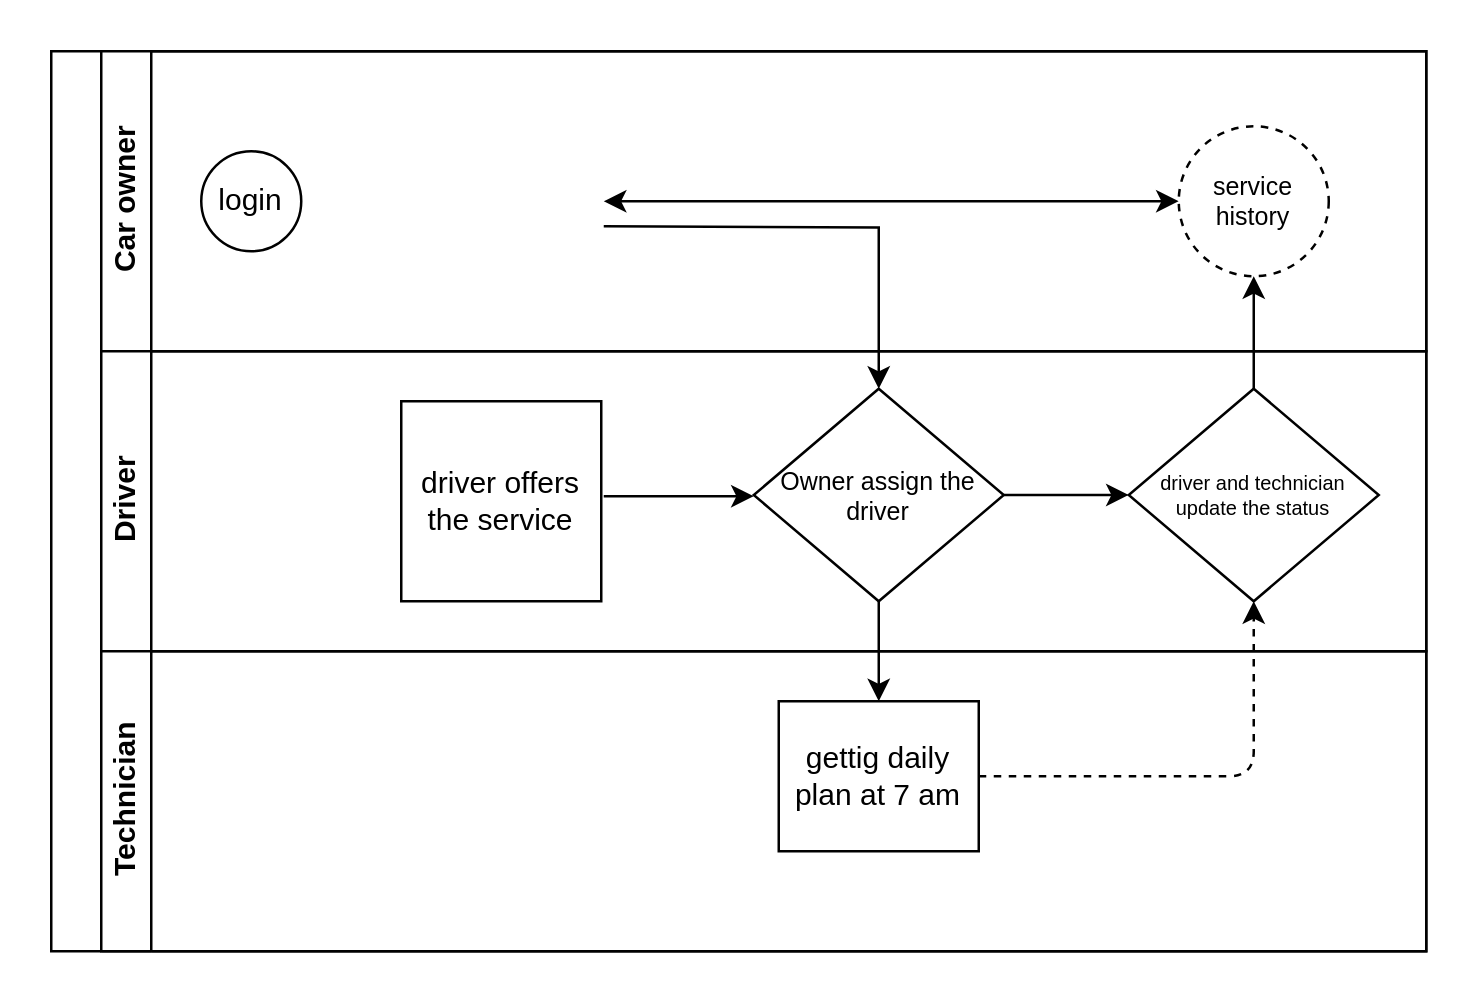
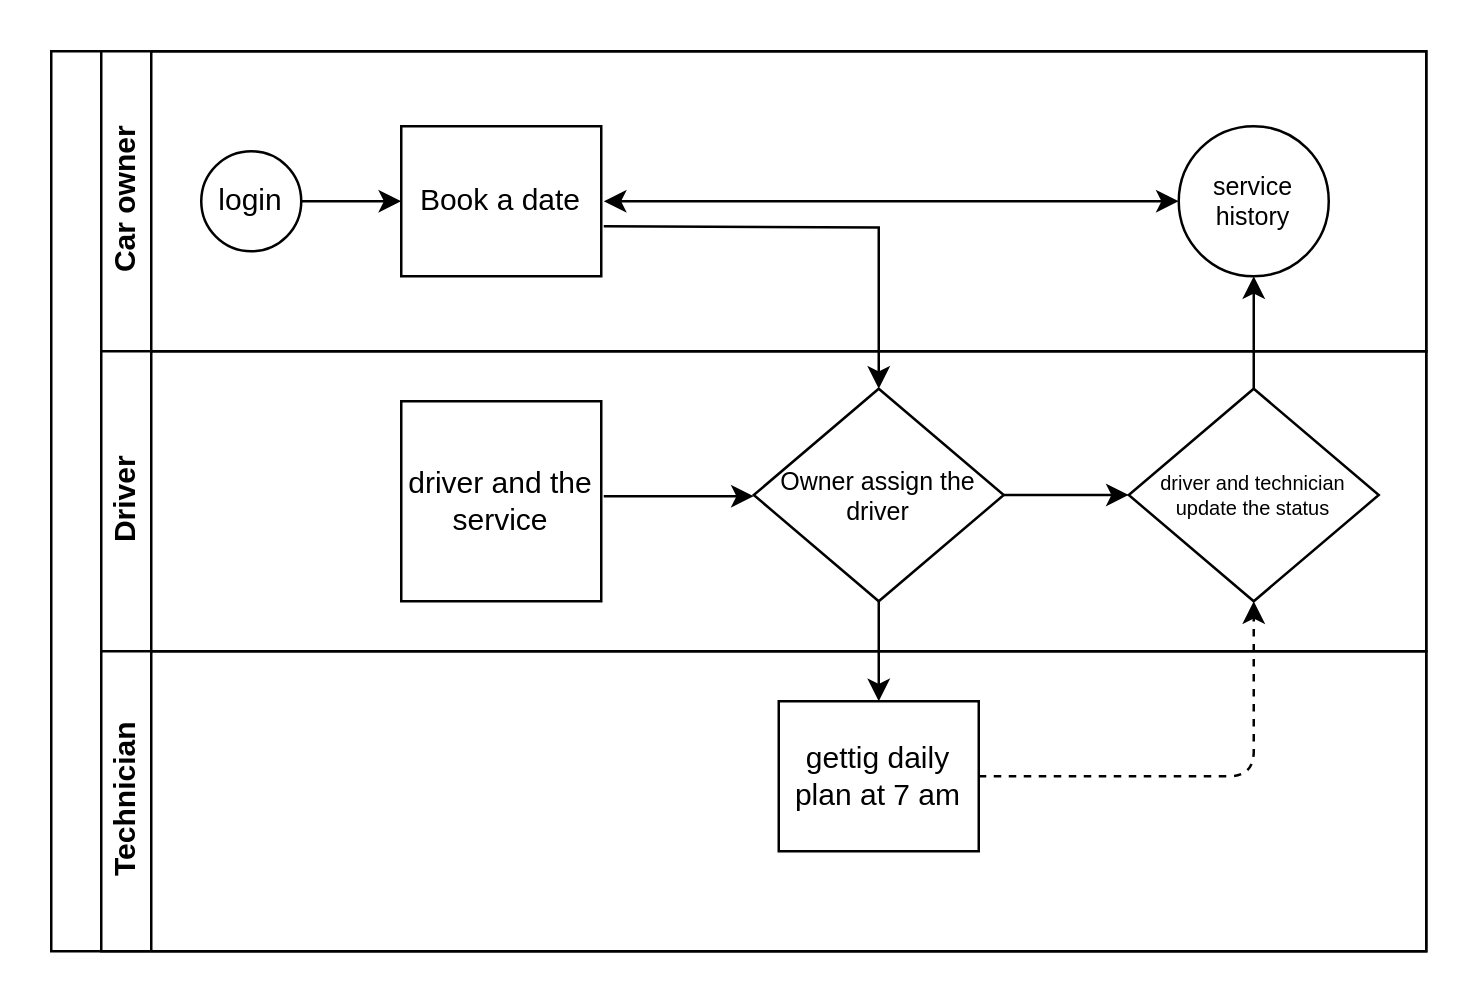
edge "login" -> "Book a date": added
node "Book a date": added
node "service history": style dashed -> solid
node "driver offers the service": label "driver offers the service" -> "driver and the service"
